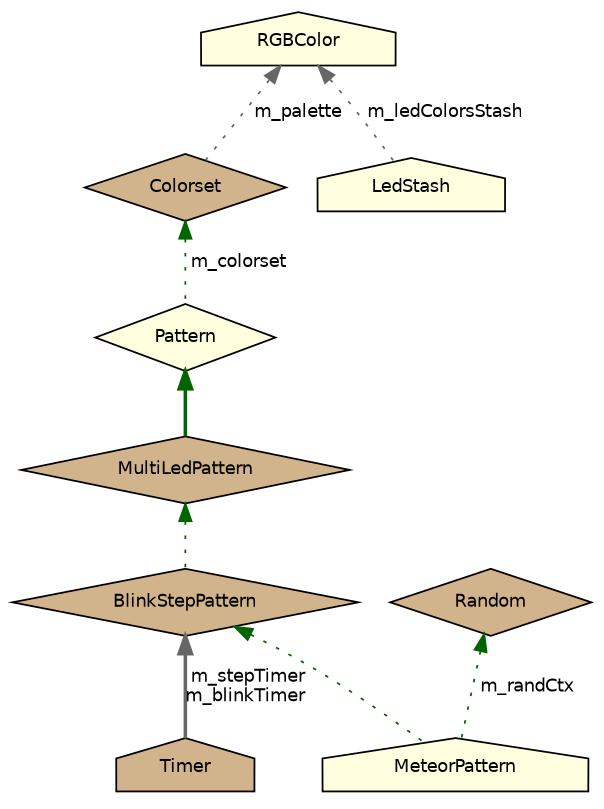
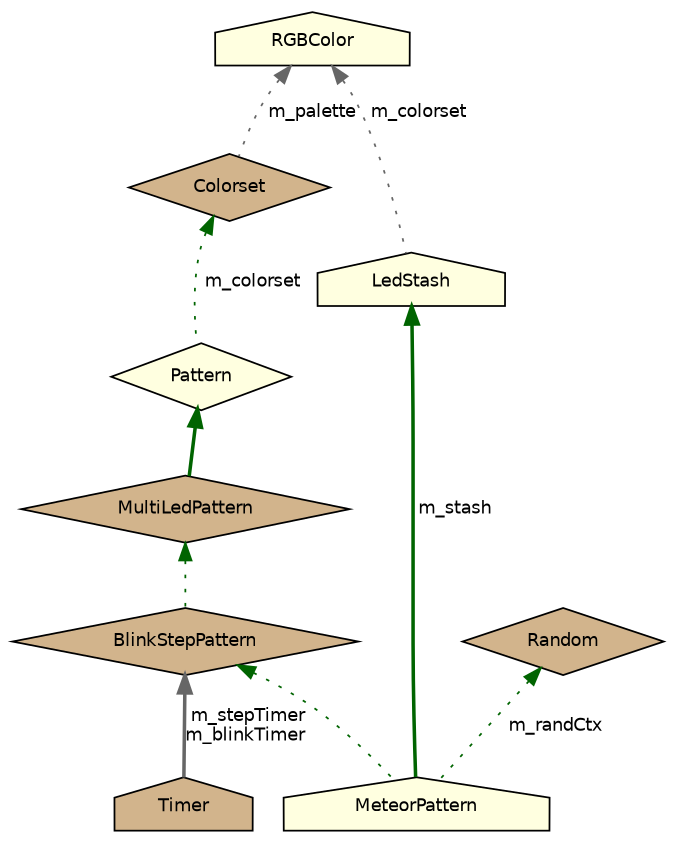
edge "LedStash" -> "RGBColor": label " m_ledColorsStash" -> " m_colorset"
edge "MeteorPattern" -> "LedStash": added, label "m_stash"
